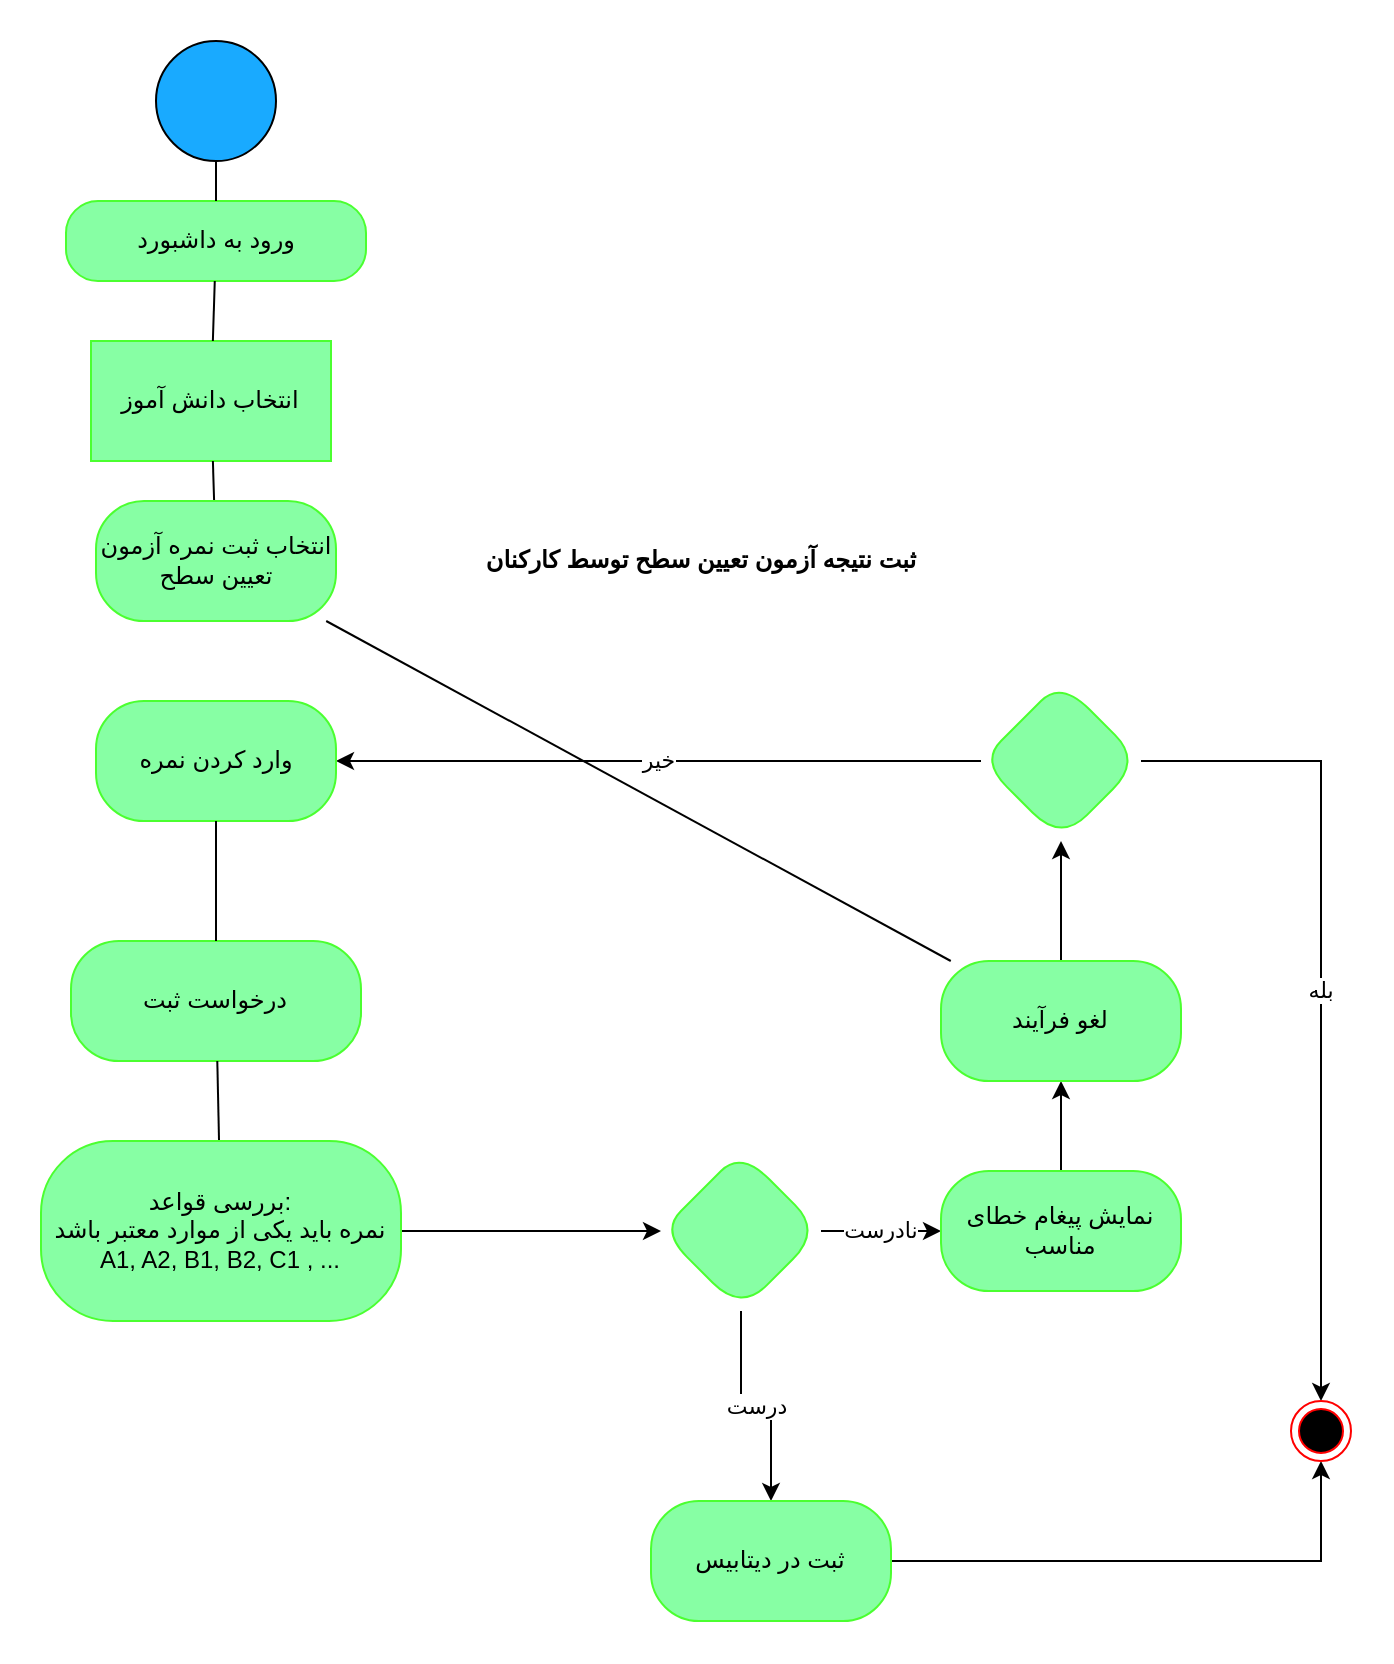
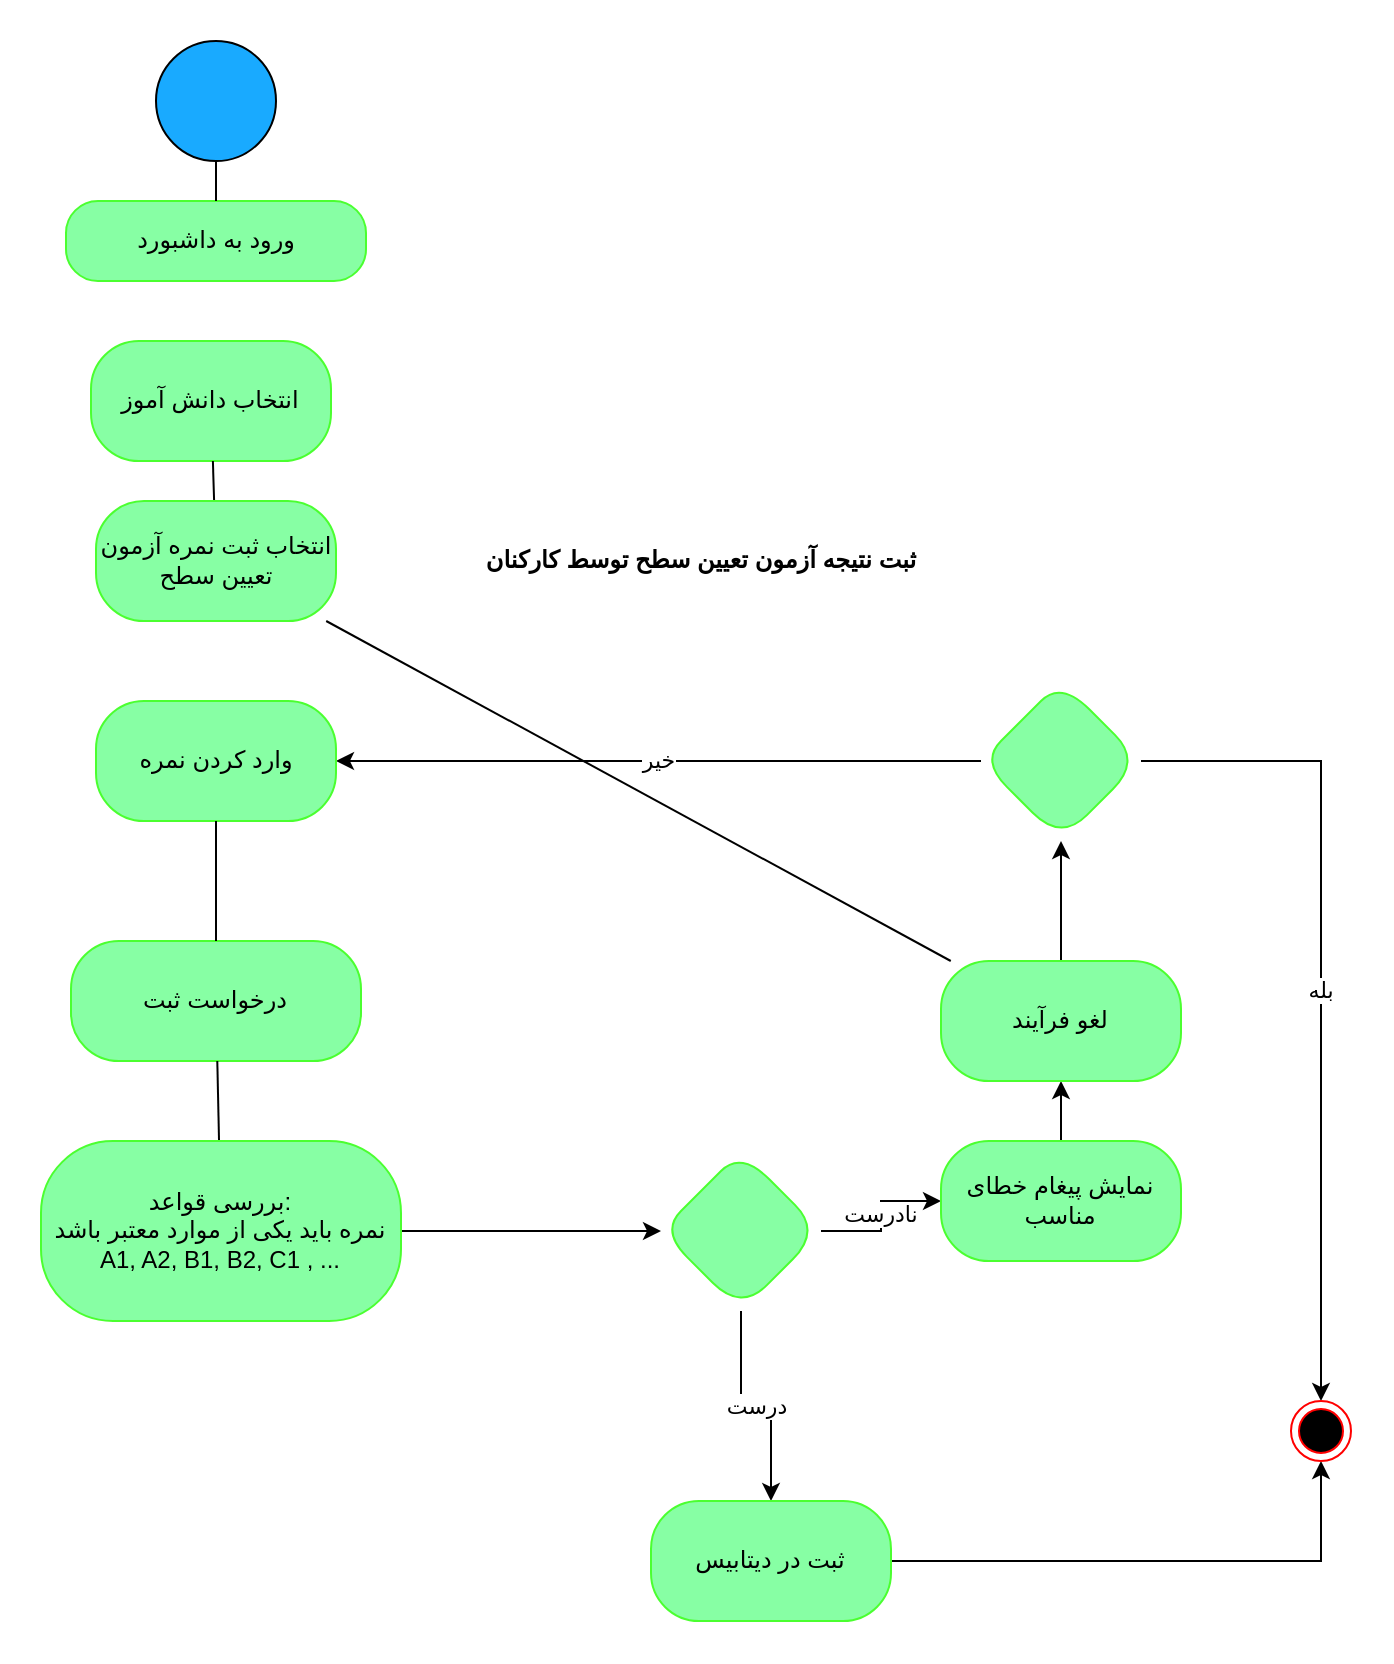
edge "ورود به داشبورد" -- "انتخاب دانش آموز": removed
node "انتخاب دانش آموز": shape rectangle -> rounded rectangle
node "نمایش پیغام خطای مناسب": moved (1061, 1231) -> (1061, 1201)
